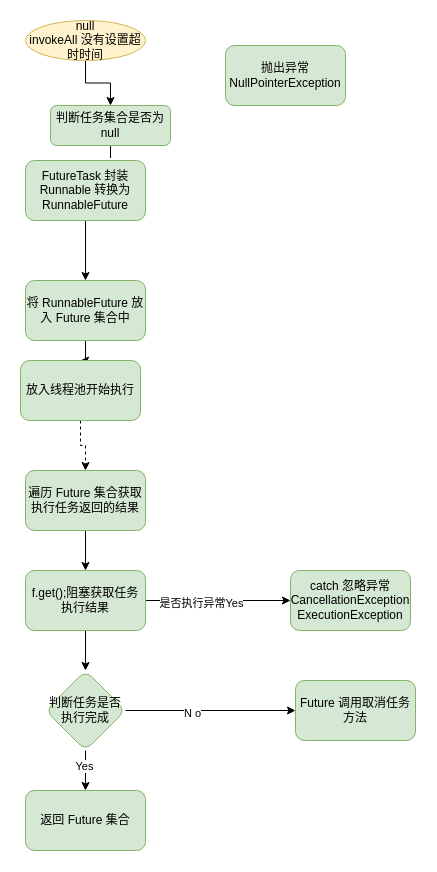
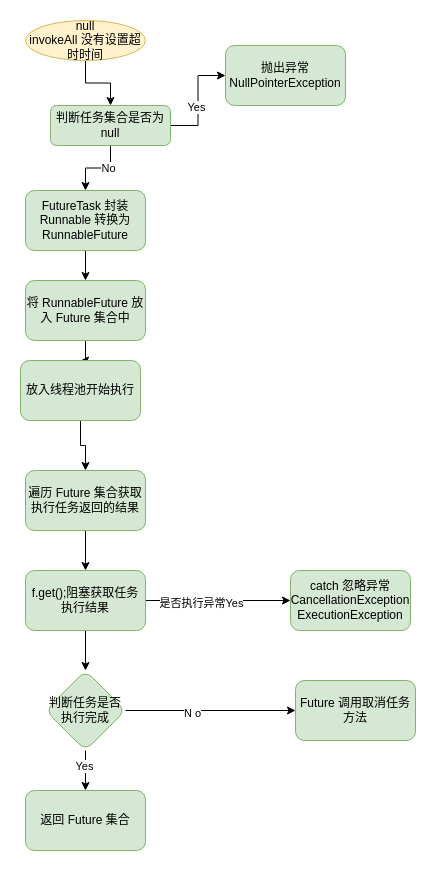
edge "判断任务集合是否为 null" -> "抛出异常NullPointerException": added, label "Yes"
node "FutureTask 封装 Runnable 转换为RunnableFuture": moved (86, 191) -> (86, 221)
edge "放入线程池开始执行" -> "遍历 Future 集合获取执行任务返回的结果": style dashed -> solid
